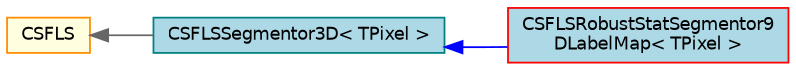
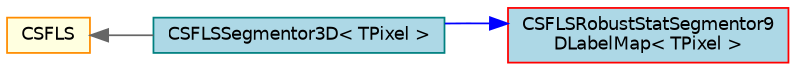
edge "CSFLSRobustStatSegmentor9 DLabelMap< TPixel >" -> "CSFLSSegmentor3D< TPixel >": reversed
